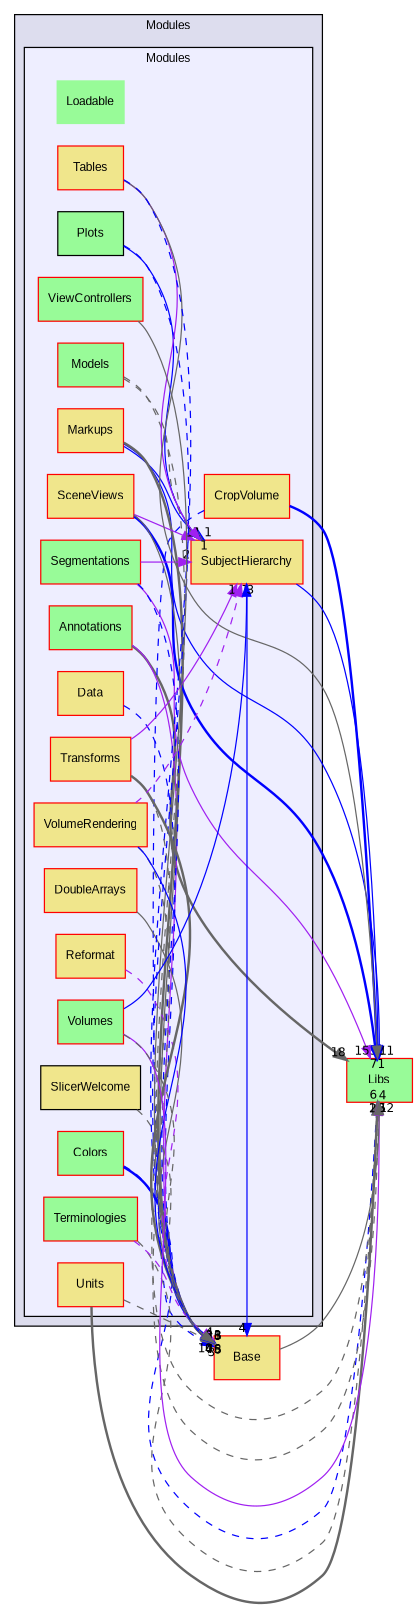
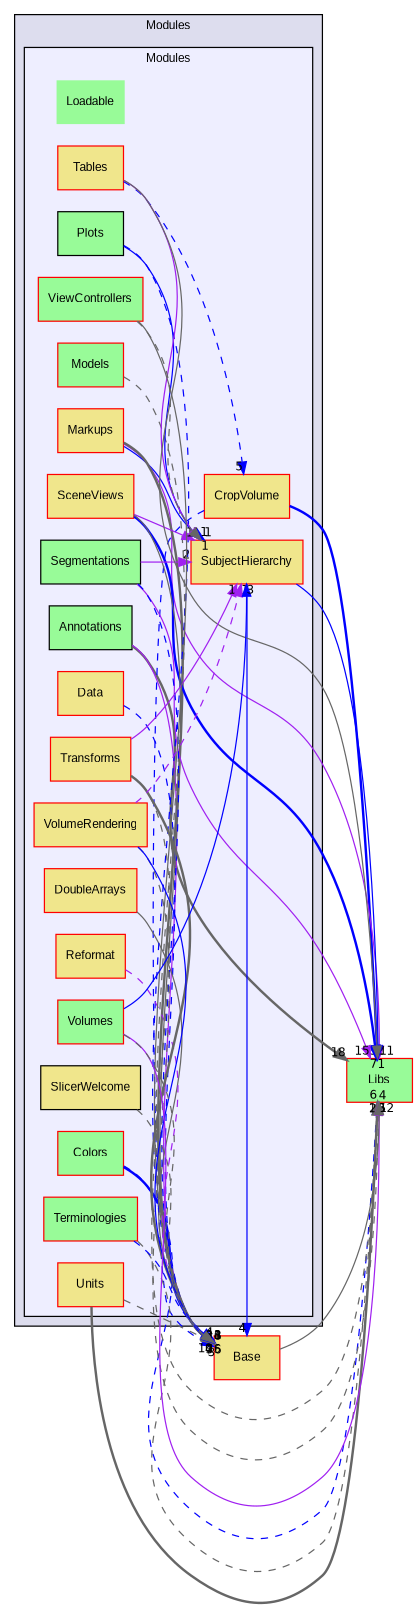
edge "Models" -> "SubjectHierarchy": now "ViewControllers" -> "SubjectHierarchy"
node "Segmentations": color red -> black
node "Annotations": color red -> black
edge "Markups" -> "Libs": color blue -> purple
edge "Tables" -> "Base": now "Tables" -> "CropVolume"
edge "Terminologies" -> "Base": color purple -> blue
